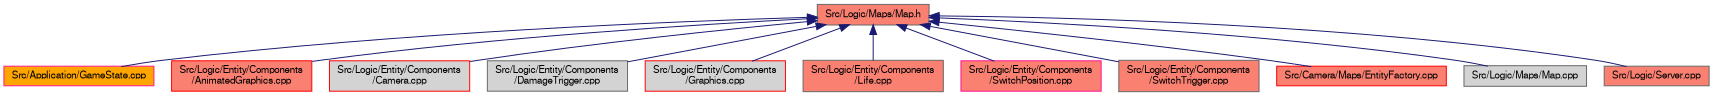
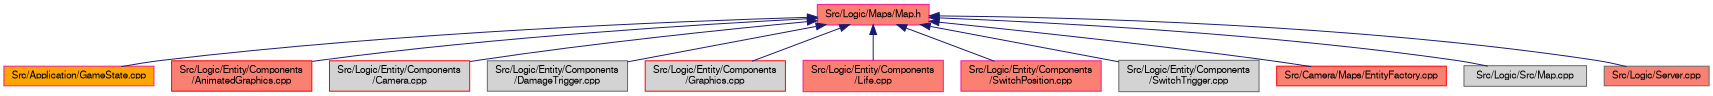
node "Src/Logic/Maps/Map.h": color gray40 -> deeppink
node "Src/Logic/Entity/Components /Life.cpp": color gray40 -> deeppink
node "Src/Logic/Entity/Components /SwitchTrigger.cpp": fillcolor salmon -> lightgrey
node "Src/Logic/Maps/Map.cpp": label "Src/Logic/Maps/Map.cpp" -> "Src/Logic/Src/Map.cpp"
